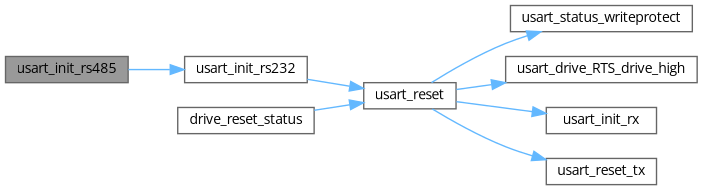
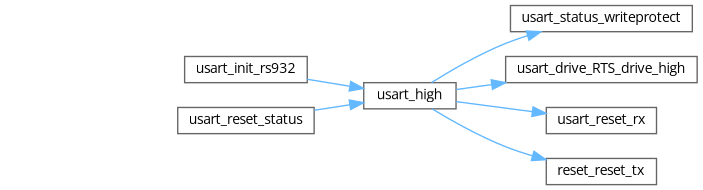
node "usart_init_rs485": removed
node "usart_init_rs232": label "usart_init_rs232" -> "usart_init_rs932"
node "usart_reset": label "usart_reset" -> "usart_high"
node "drive_reset_status": label "drive_reset_status" -> "usart_reset_status"
node "usart_init_rx": label "usart_init_rx" -> "usart_reset_rx"
node "usart_reset_tx": label "usart_reset_tx" -> "reset_reset_tx"
